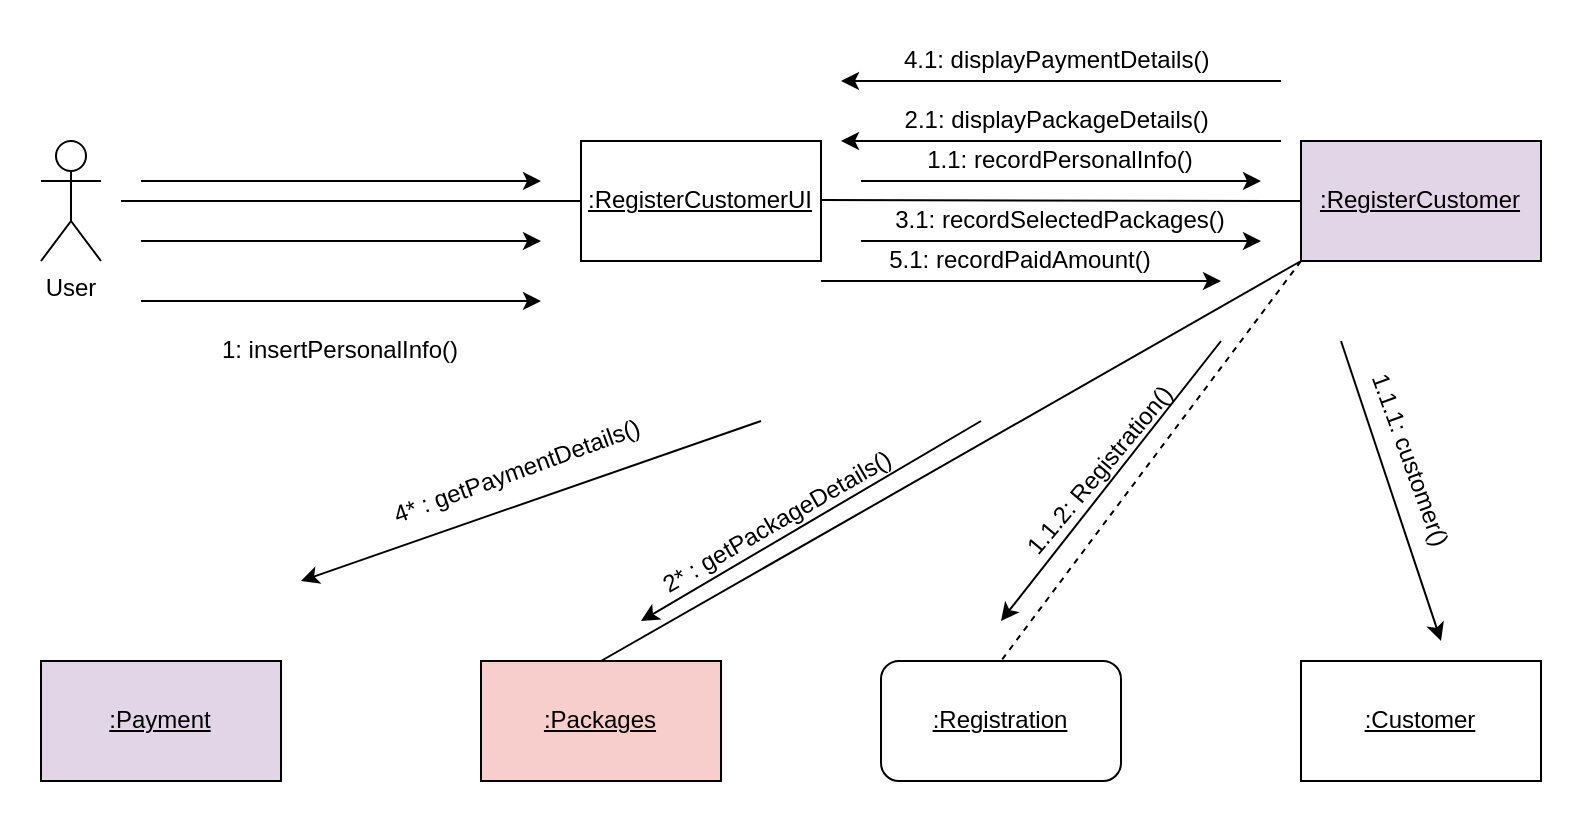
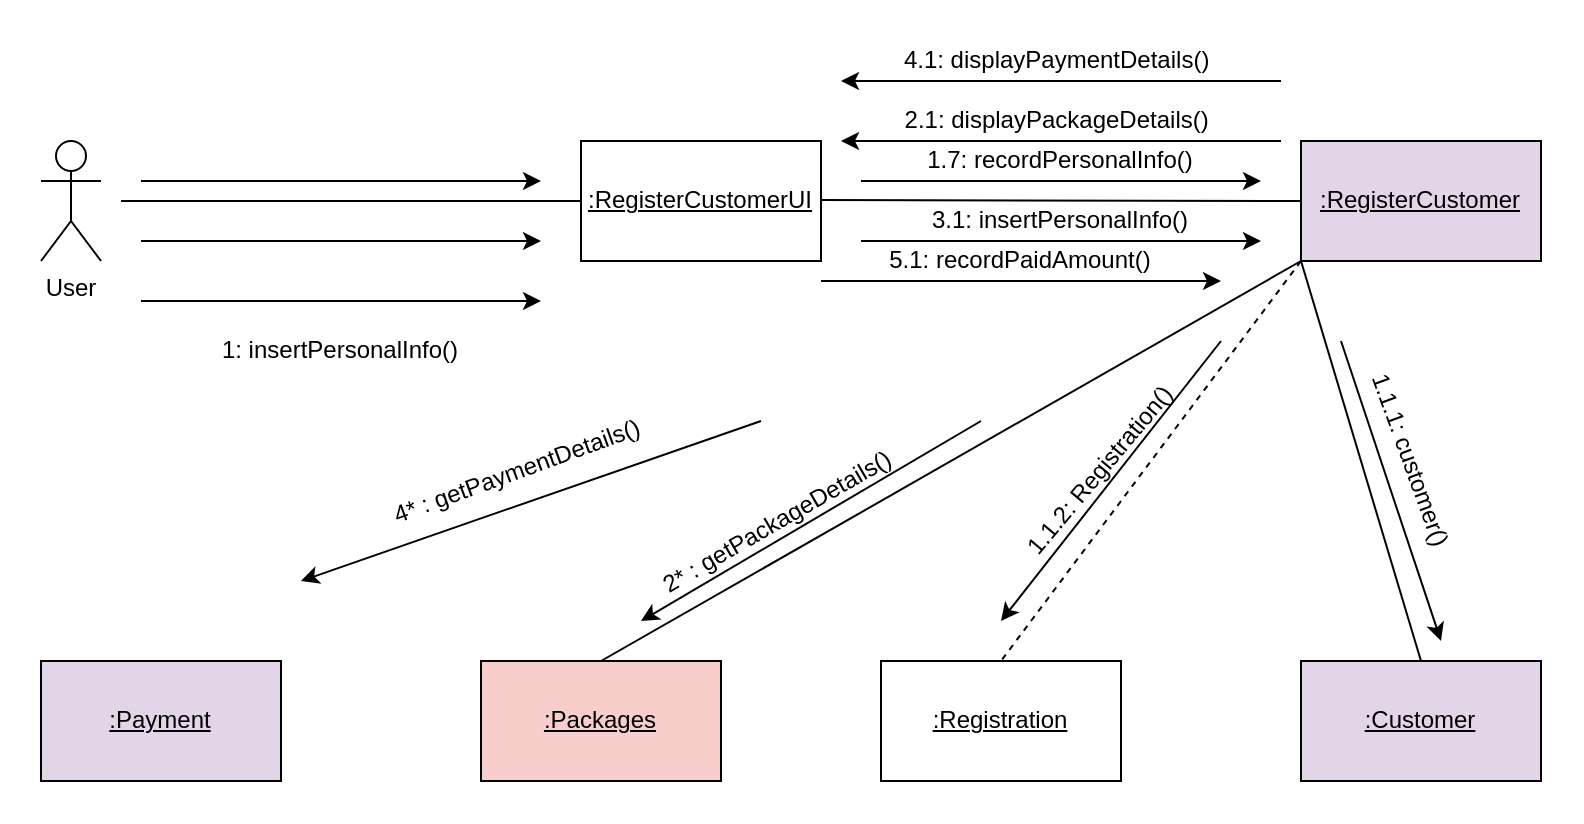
node "1.1: recordPersonalInfo()": label "1.1: recordPersonalInfo()" -> "1.7: recordPersonalInfo()"
node "3.1: recordSelectedPackages()": label "3.1: recordSelectedPackages()" -> "3.1: insertPersonalInfo()"
edge ":RegisterCustomer" -- ":Customer": added
node ":Registration": shape rounded rectangle -> rectangle
node ":Customer": fillcolor #ffffff -> #e1d5e7
